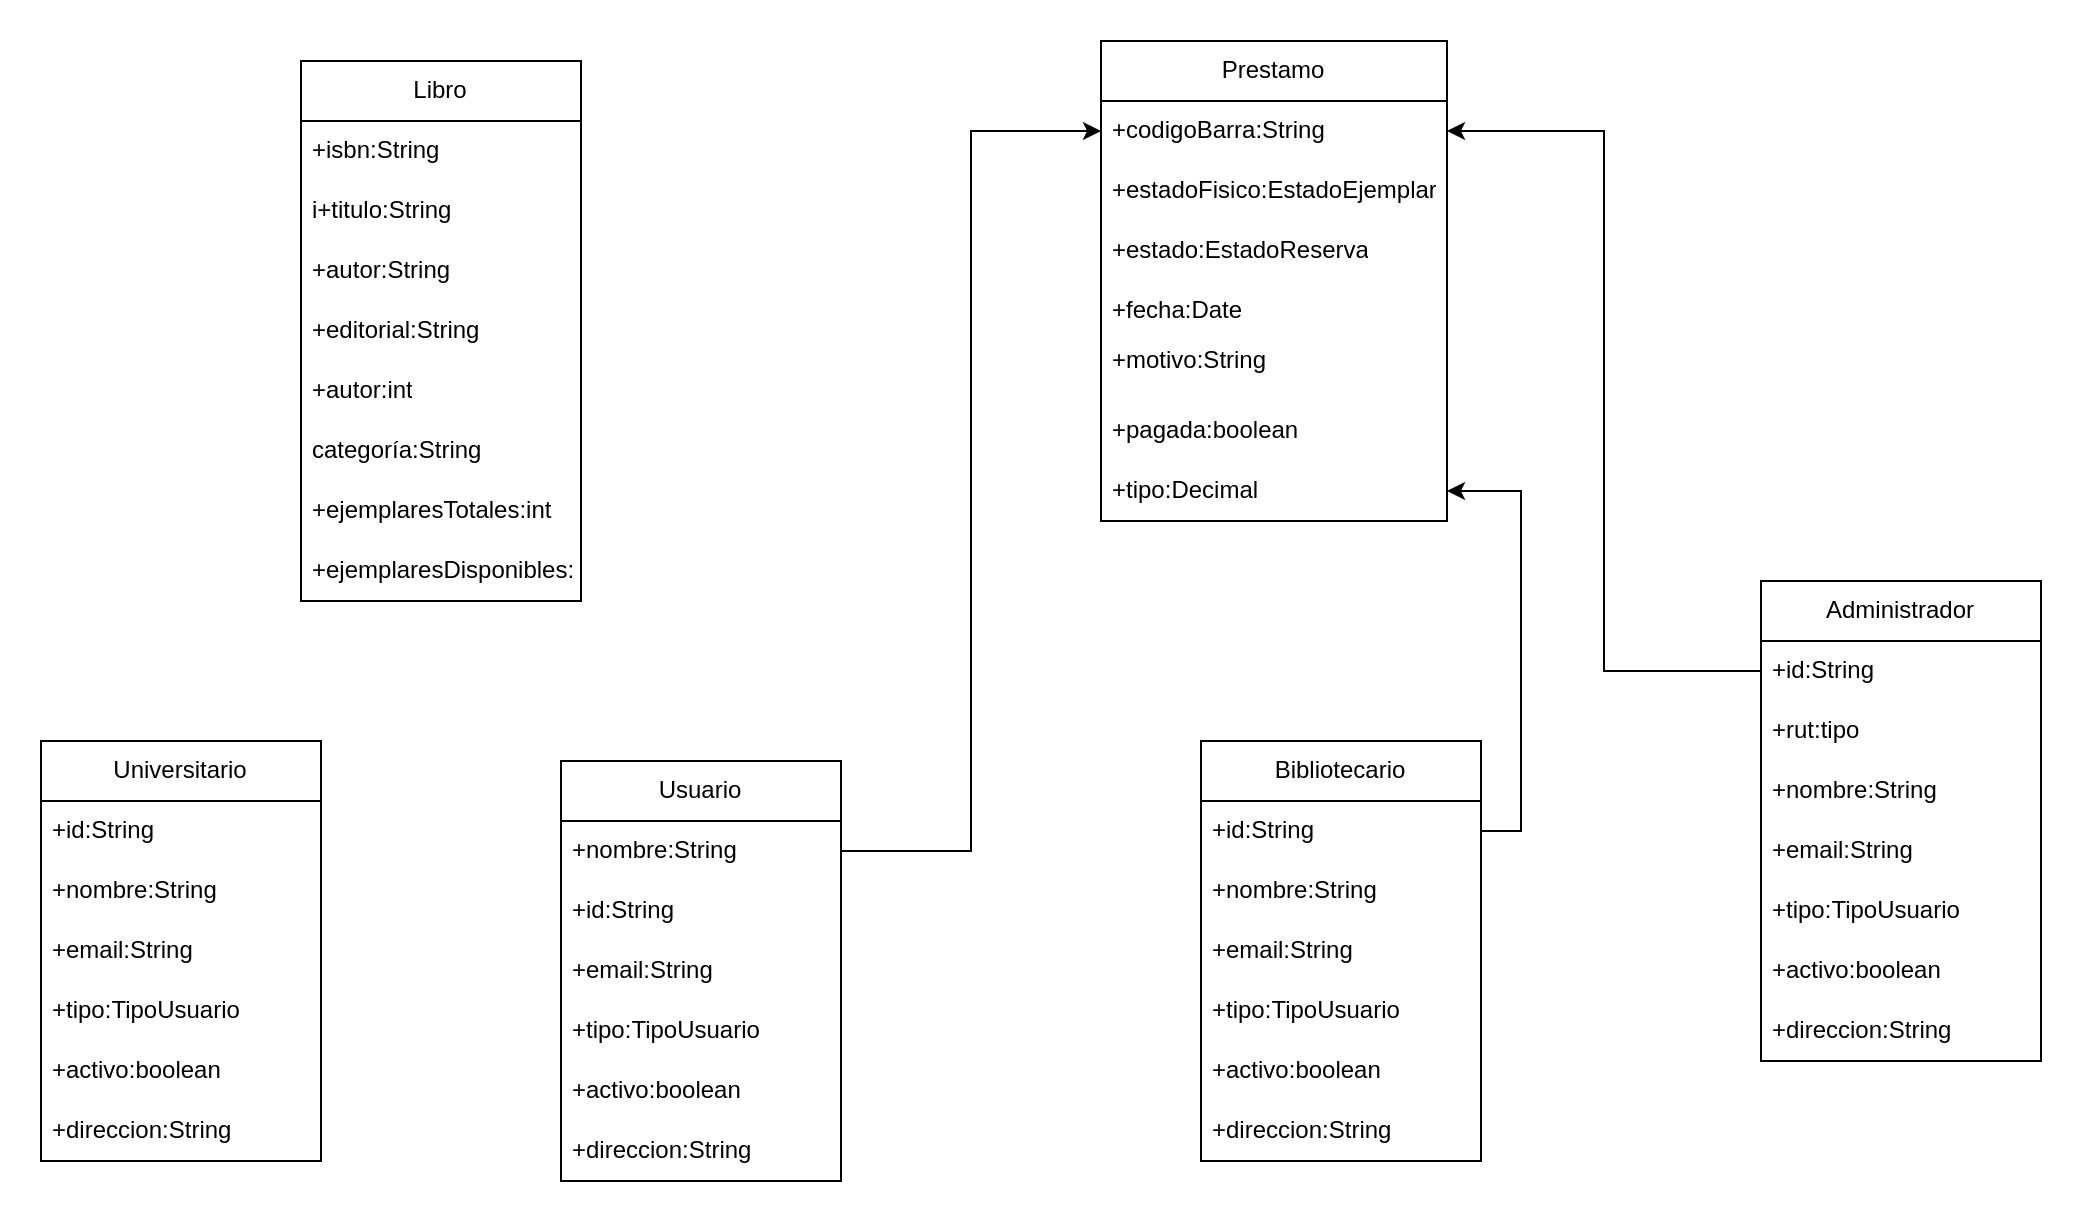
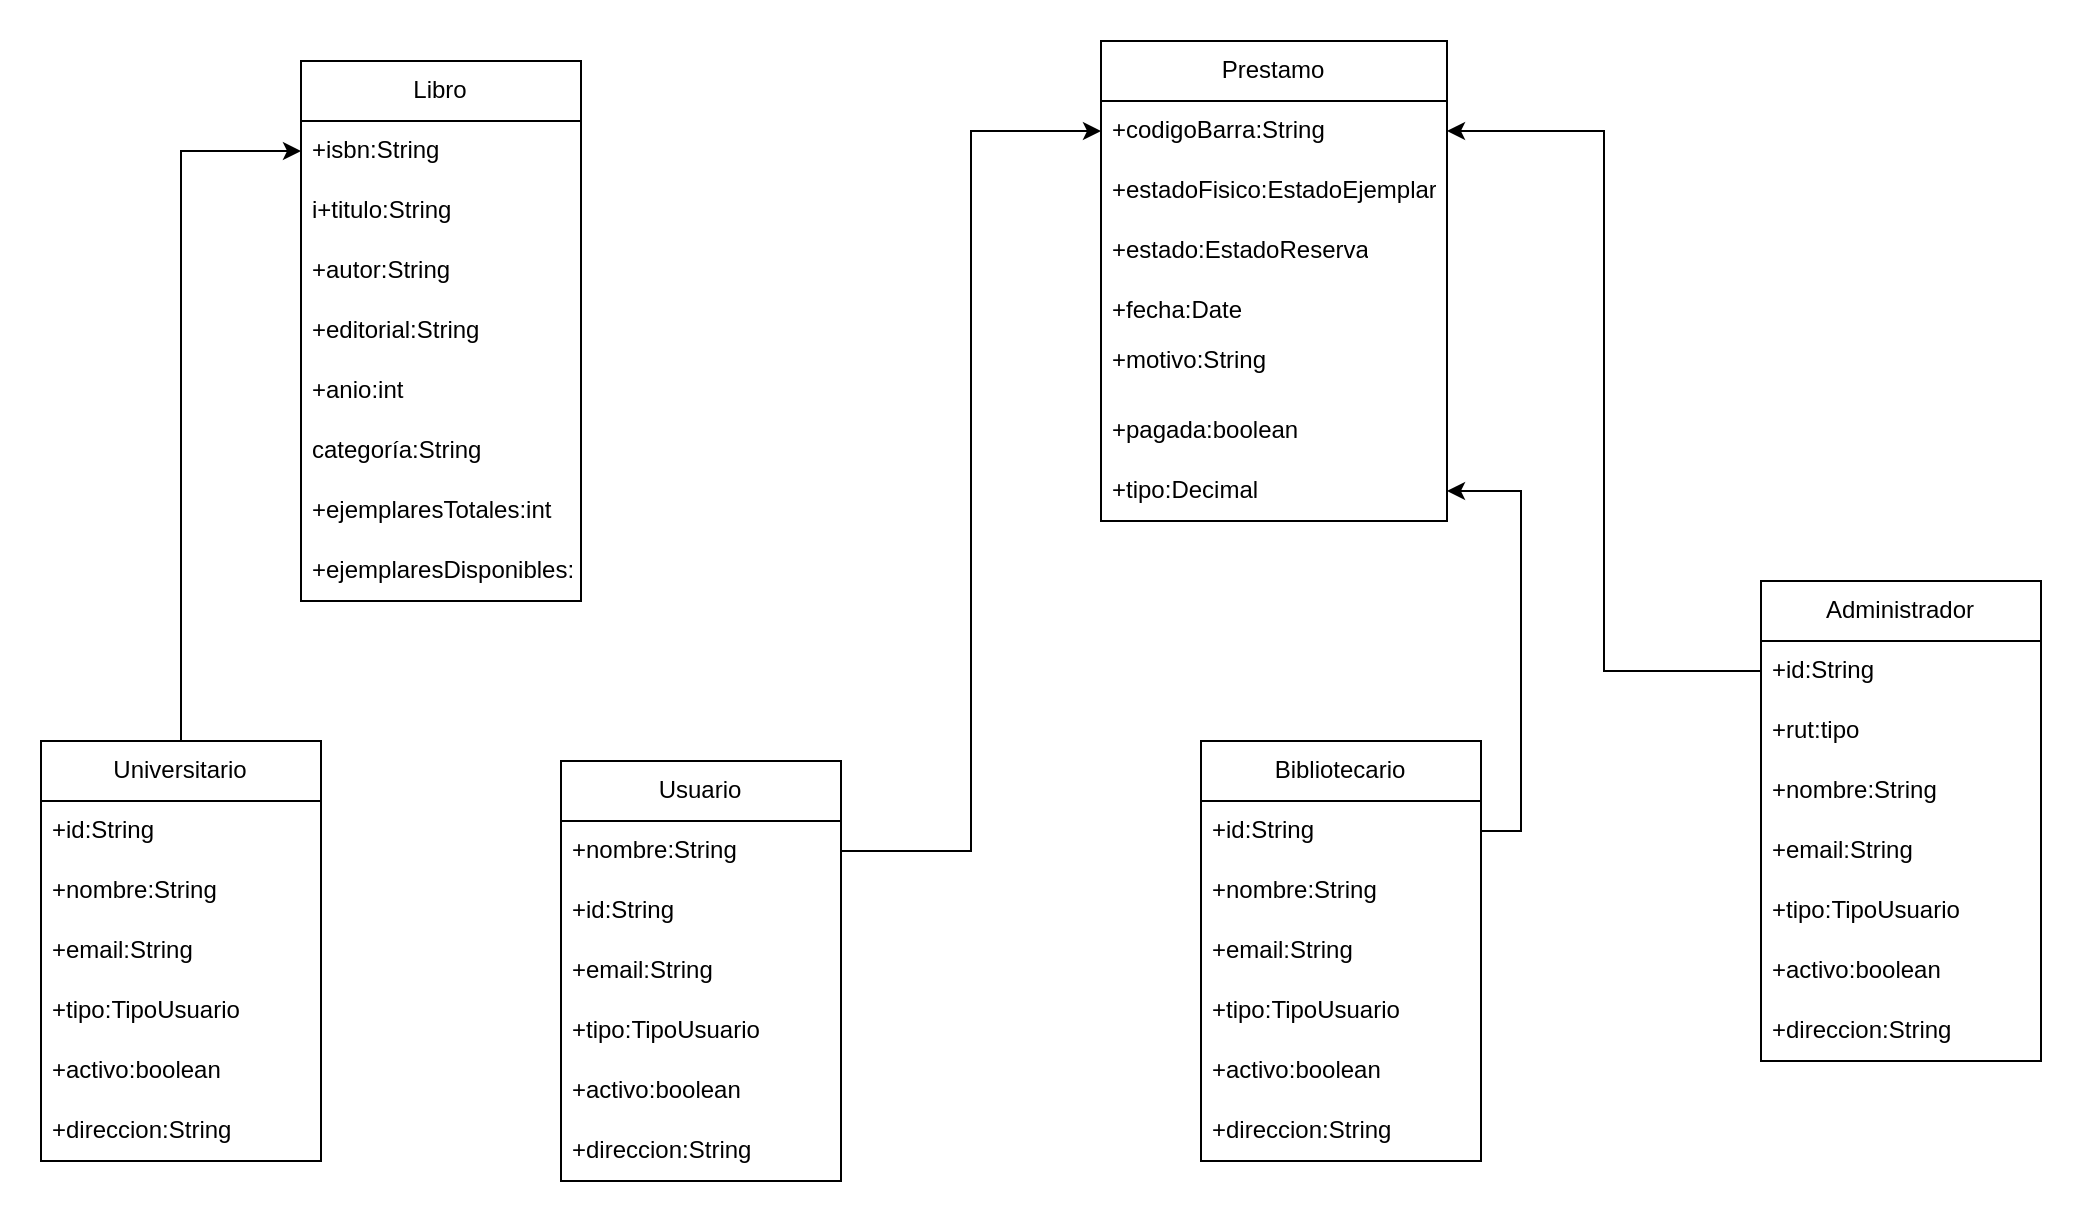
node "+autor:int": label "+autor:int" -> "+anio:int"
edge "Universitario" -> "+isbn:String": added
